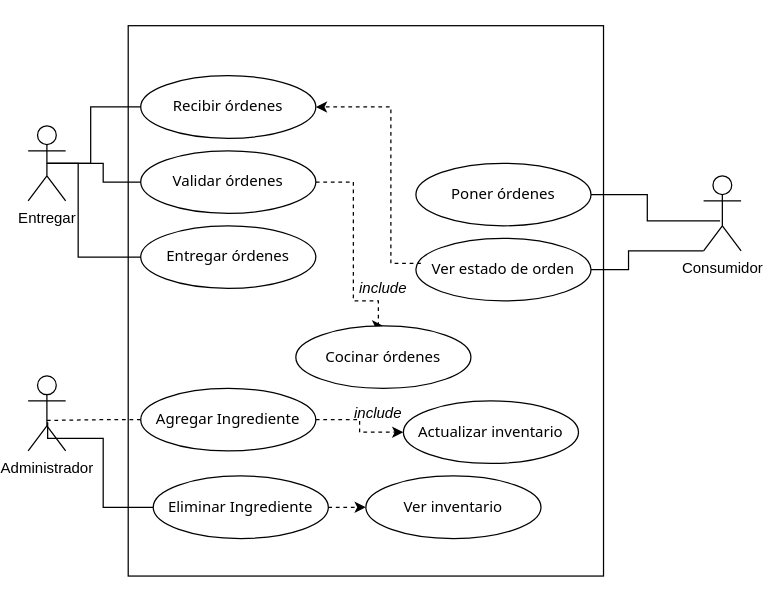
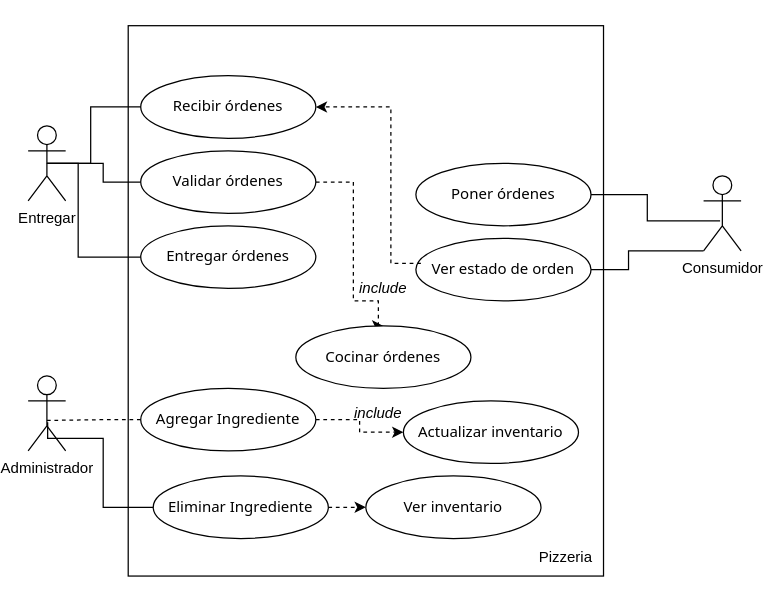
node "Pizzeria": added
